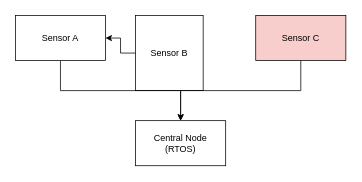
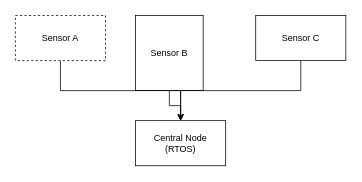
node "Sensor A": style solid -> dashed
node "Sensor C": fillcolor #f8cecc -> #ffffff
edge "Sensor B" -> "Sensor A": now "Sensor B" -> "Central Node (RTOS)"
